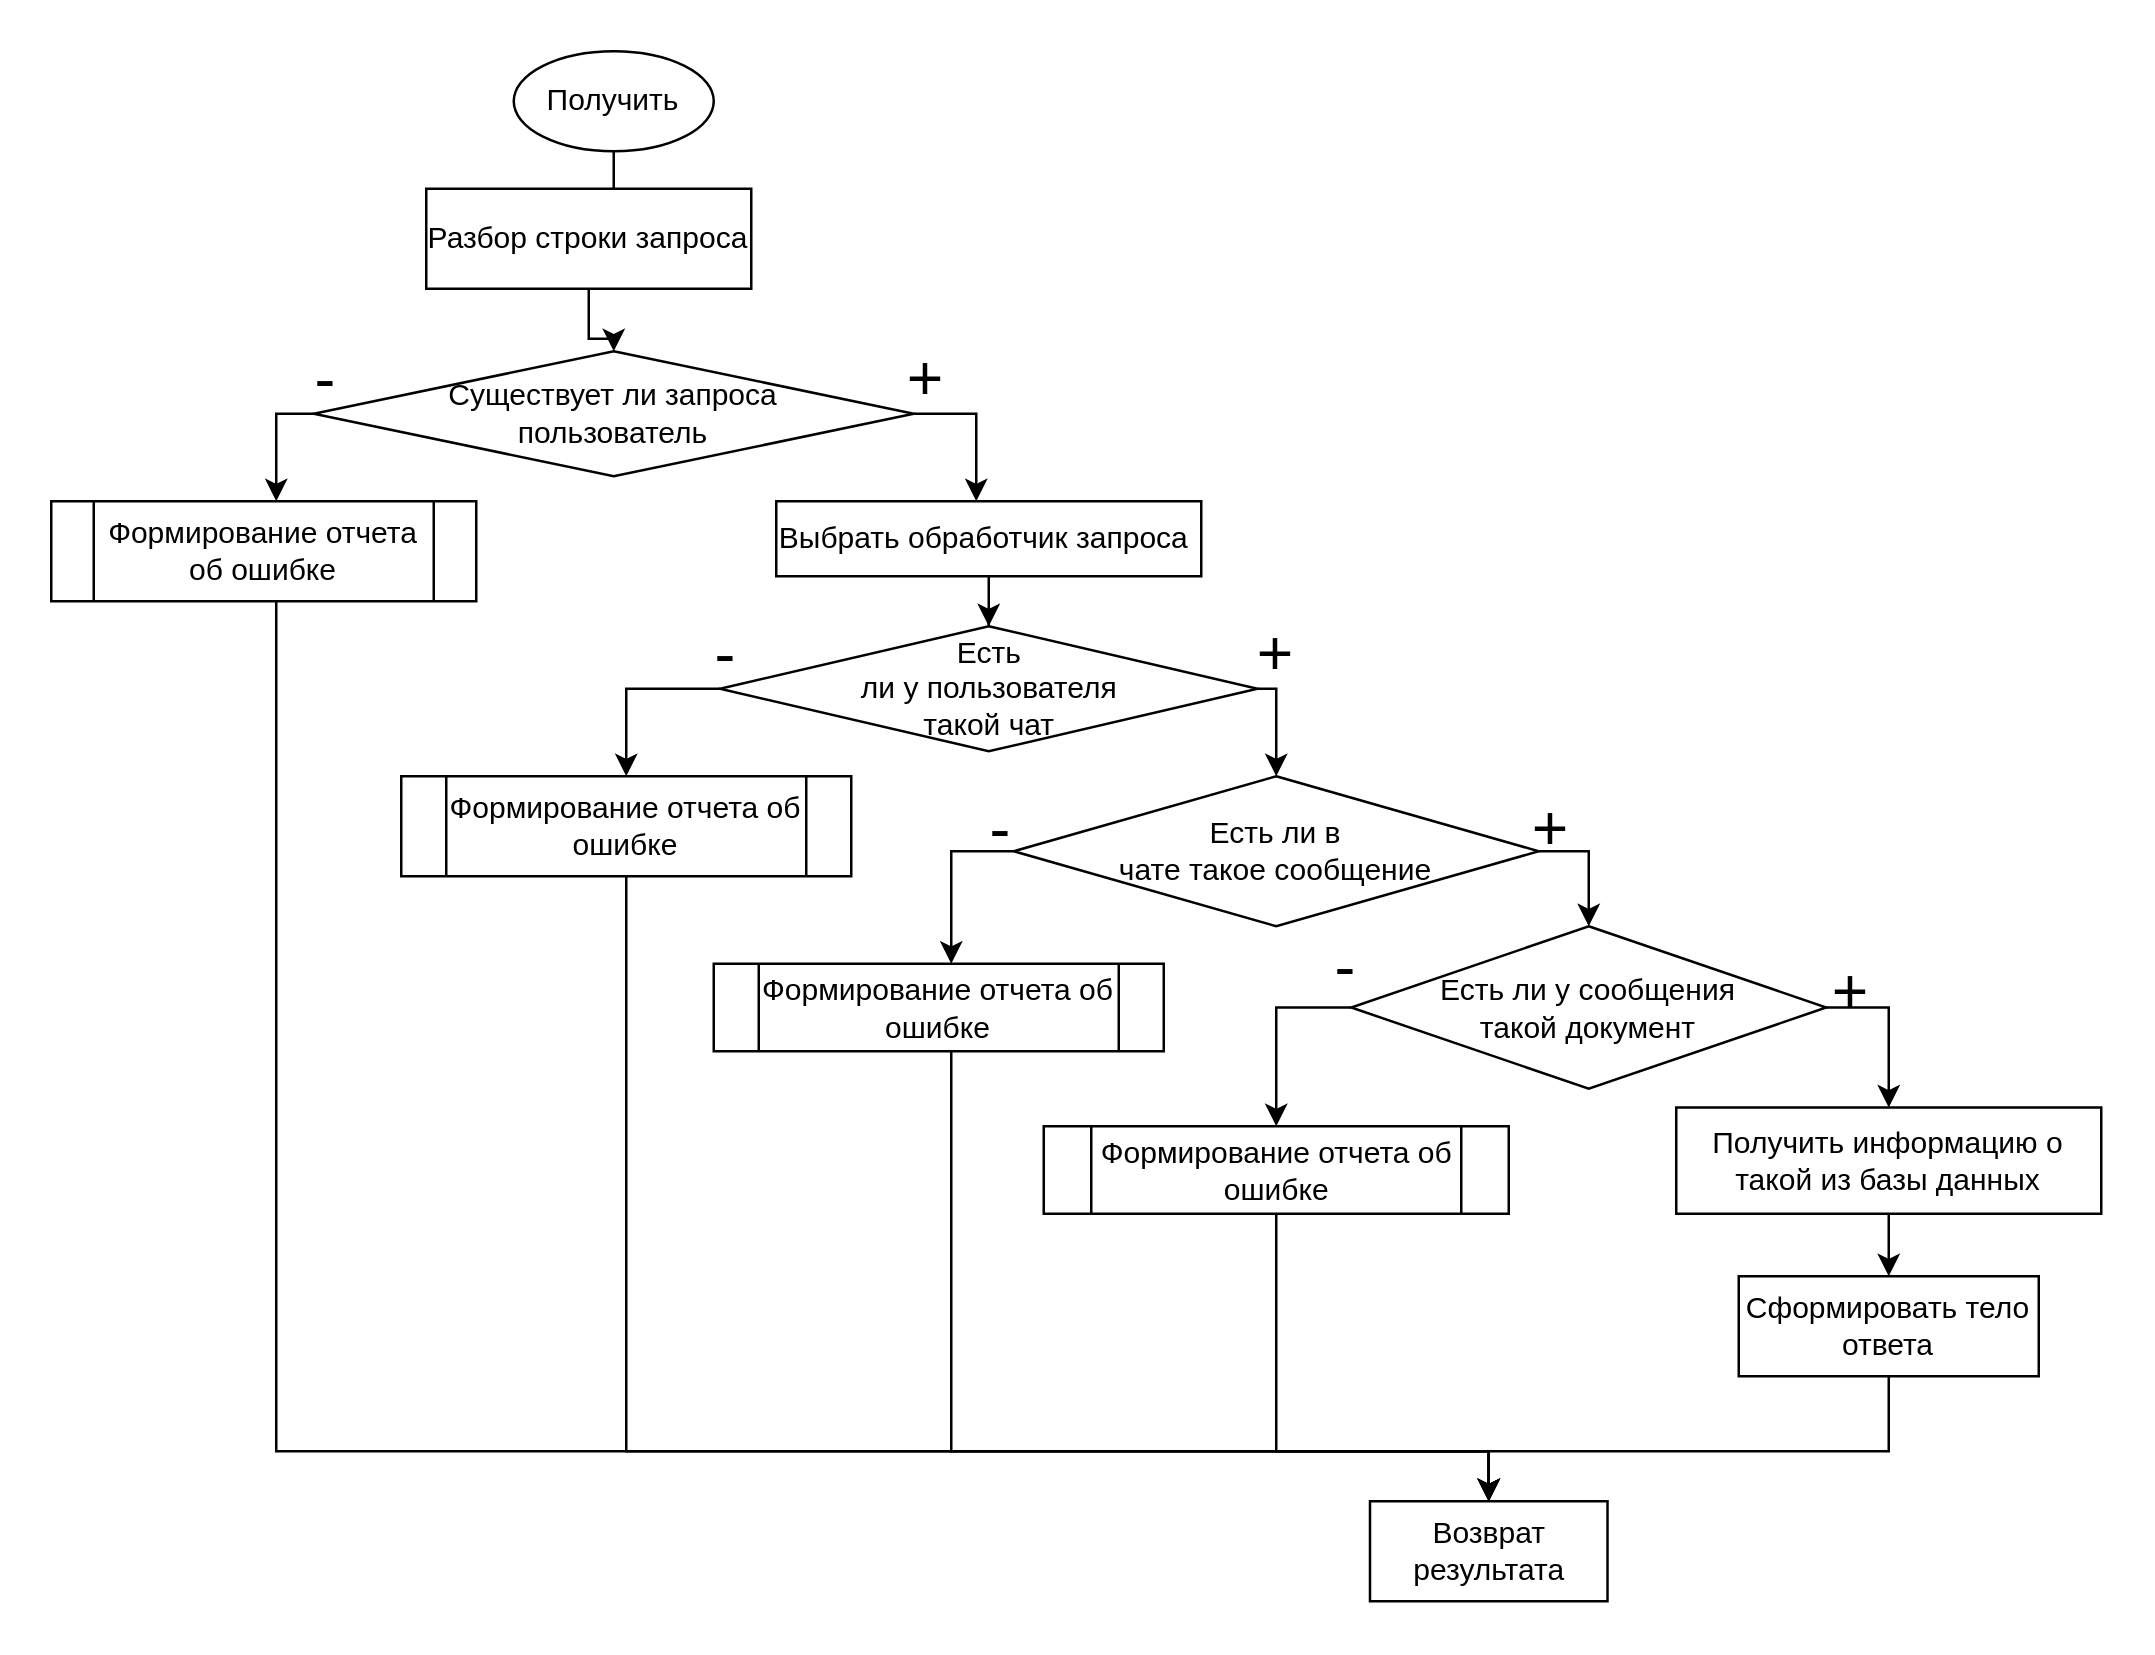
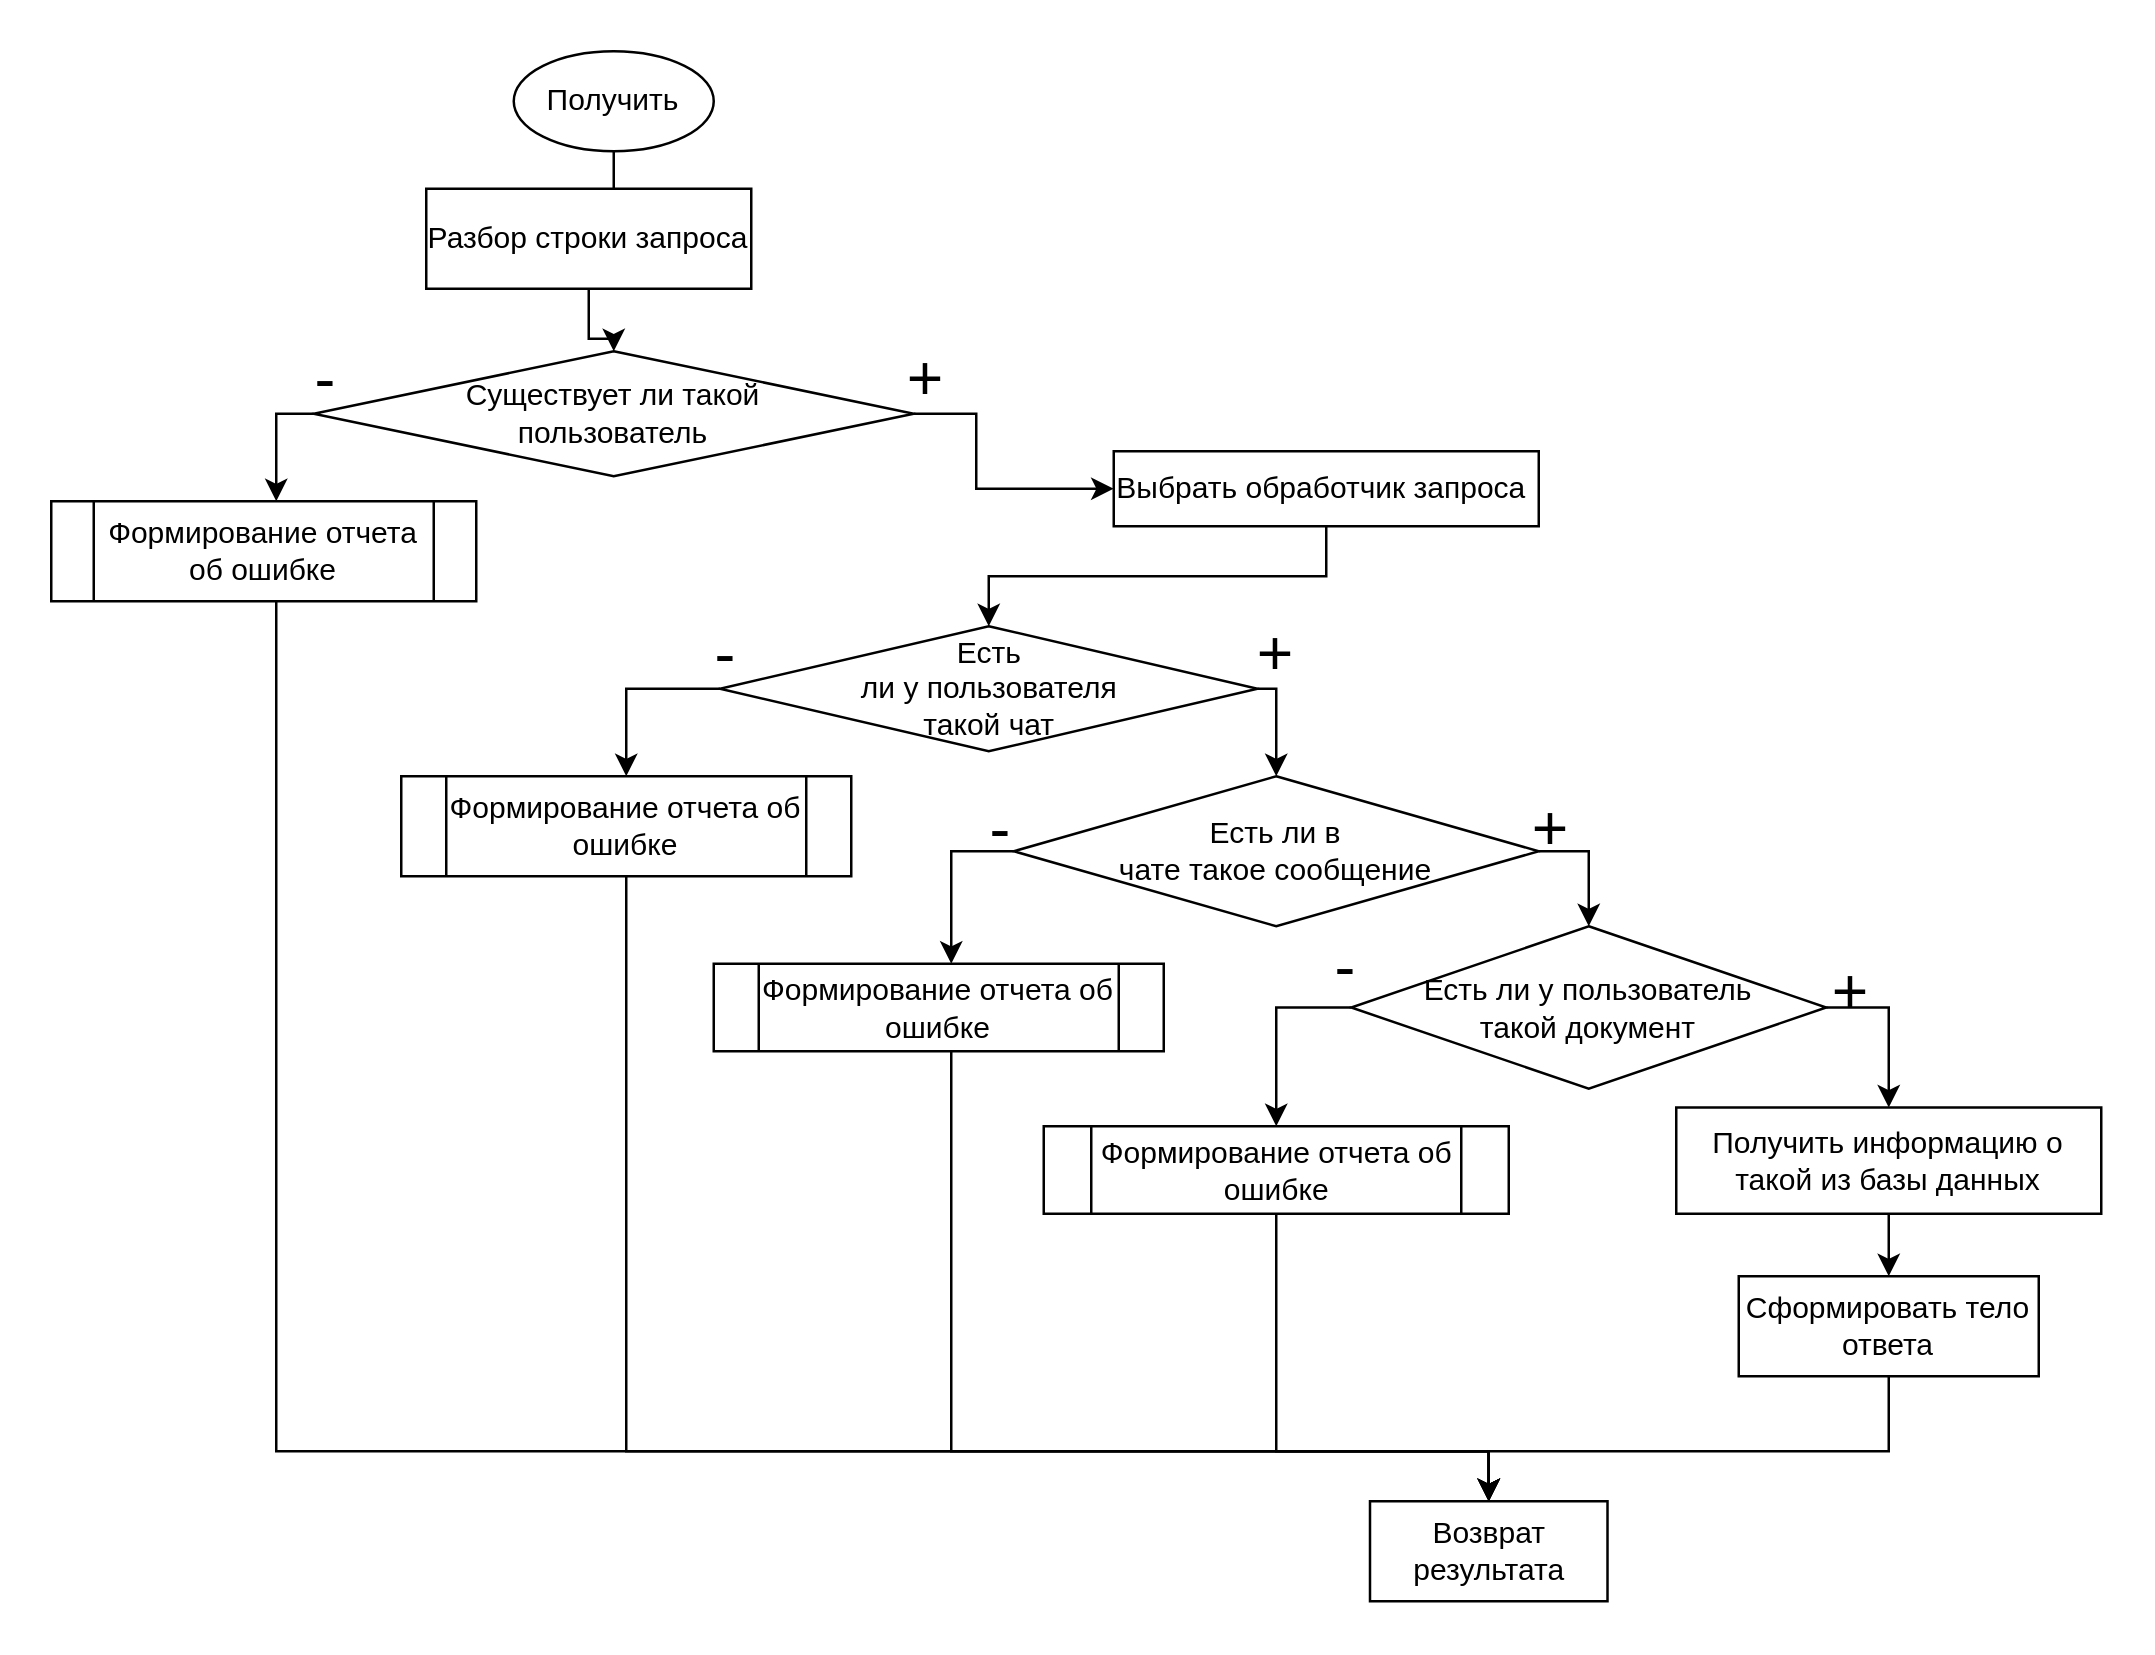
node "Существует ли запроса пользователь": label "Существует ли запроса пользователь" -> "Существует ли такой пользователь"
node "Выбрать обработчик запроса": moved (989, 539) -> (1326, 489)
node "Есть ли у сообщения такой документ": label "Есть ли у сообщения такой документ" -> "Есть ли у пользователь такой документ"
